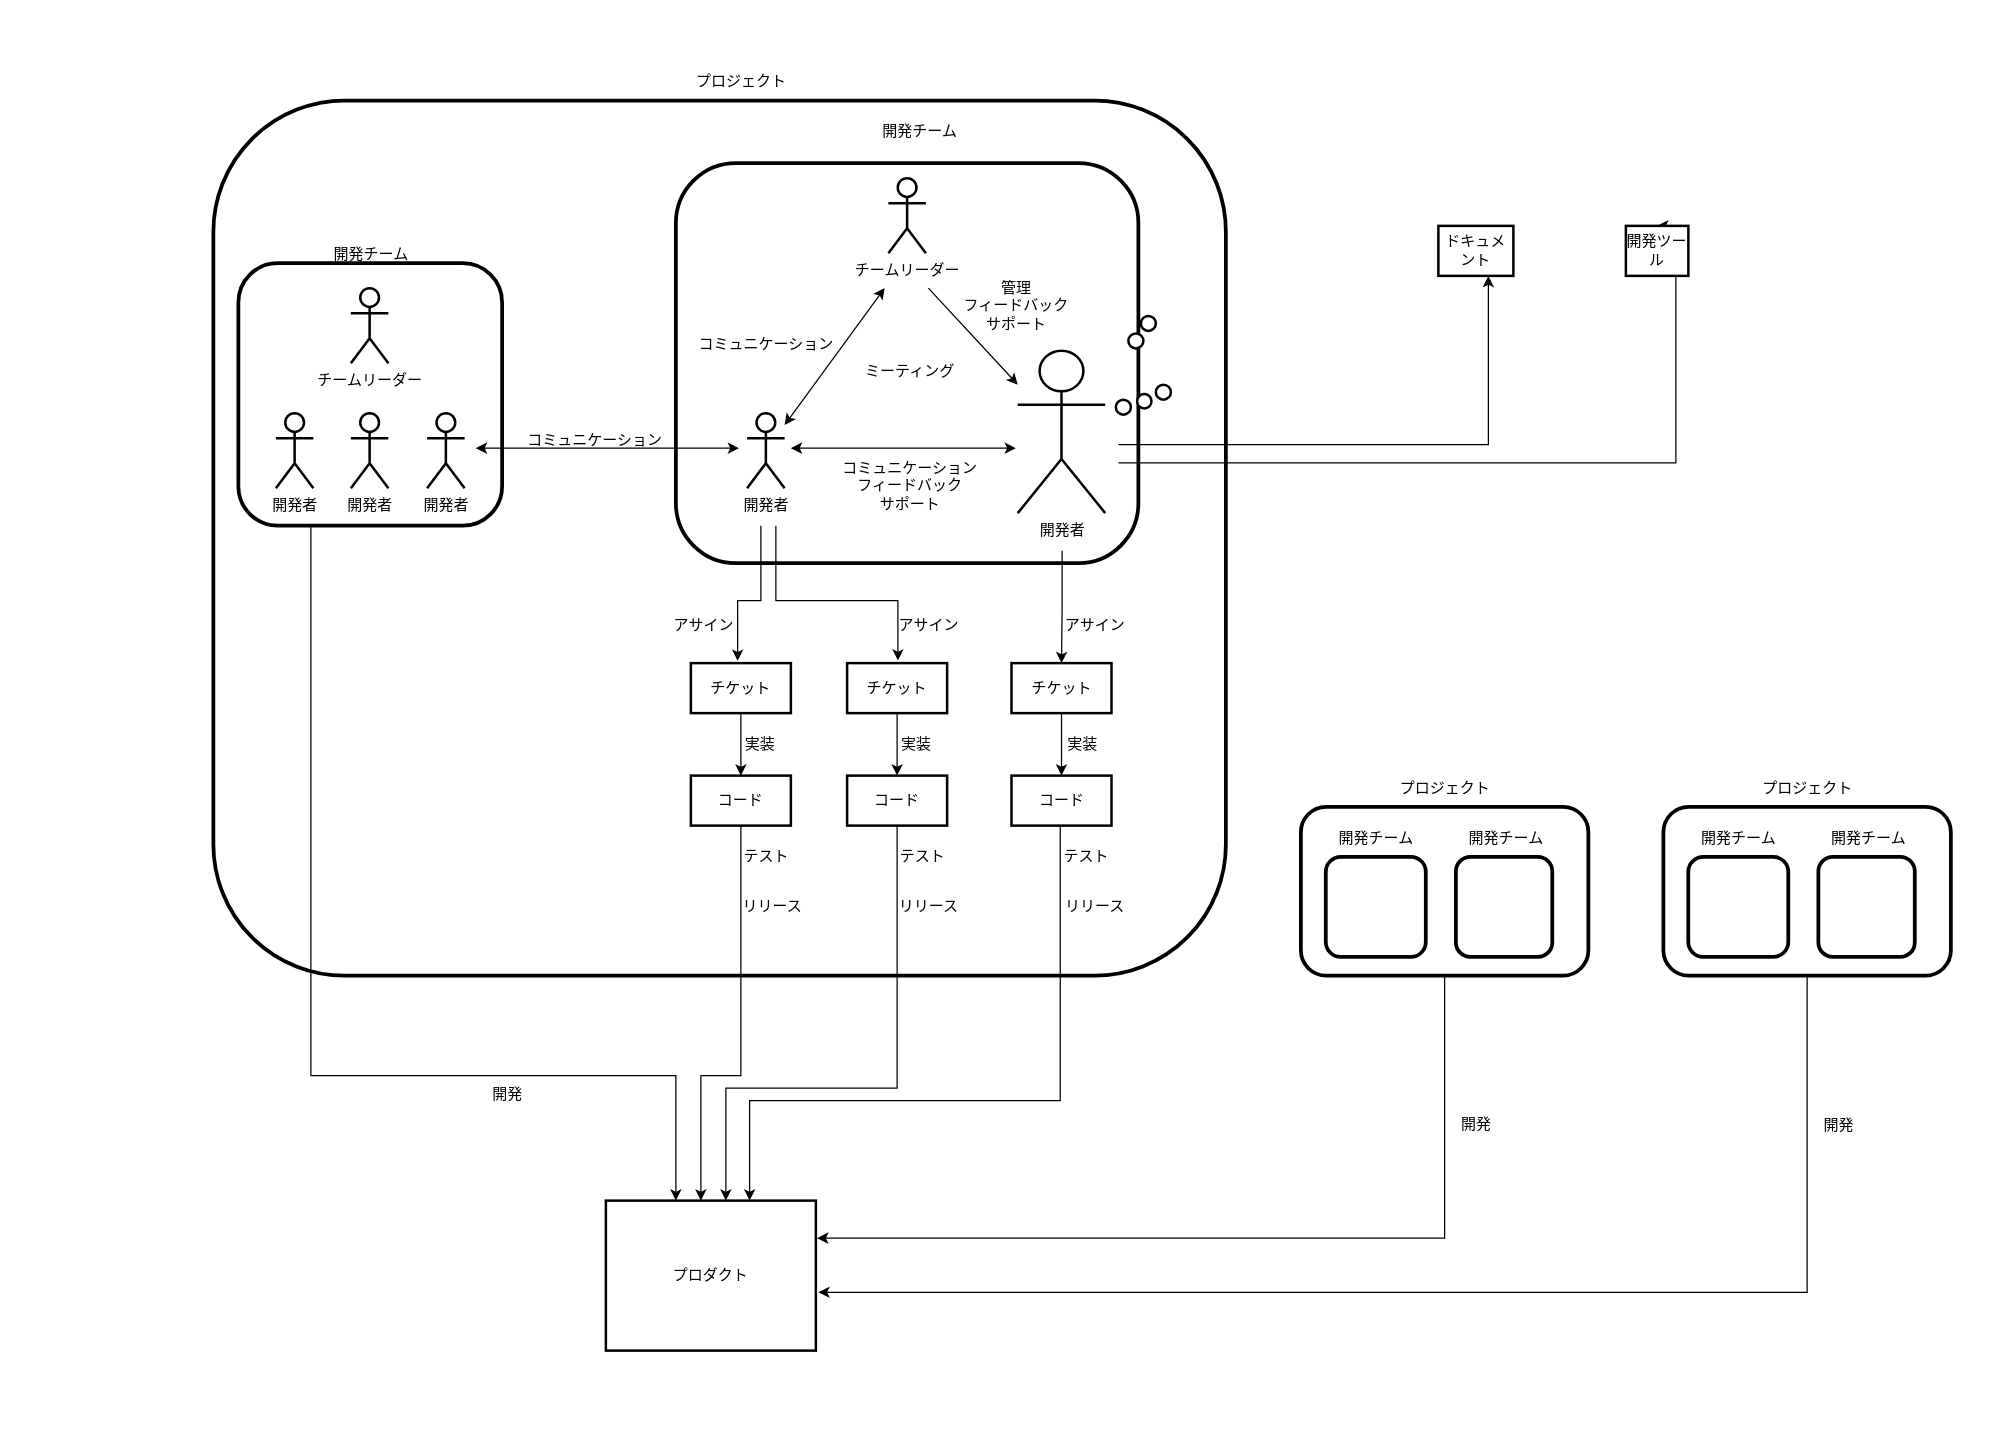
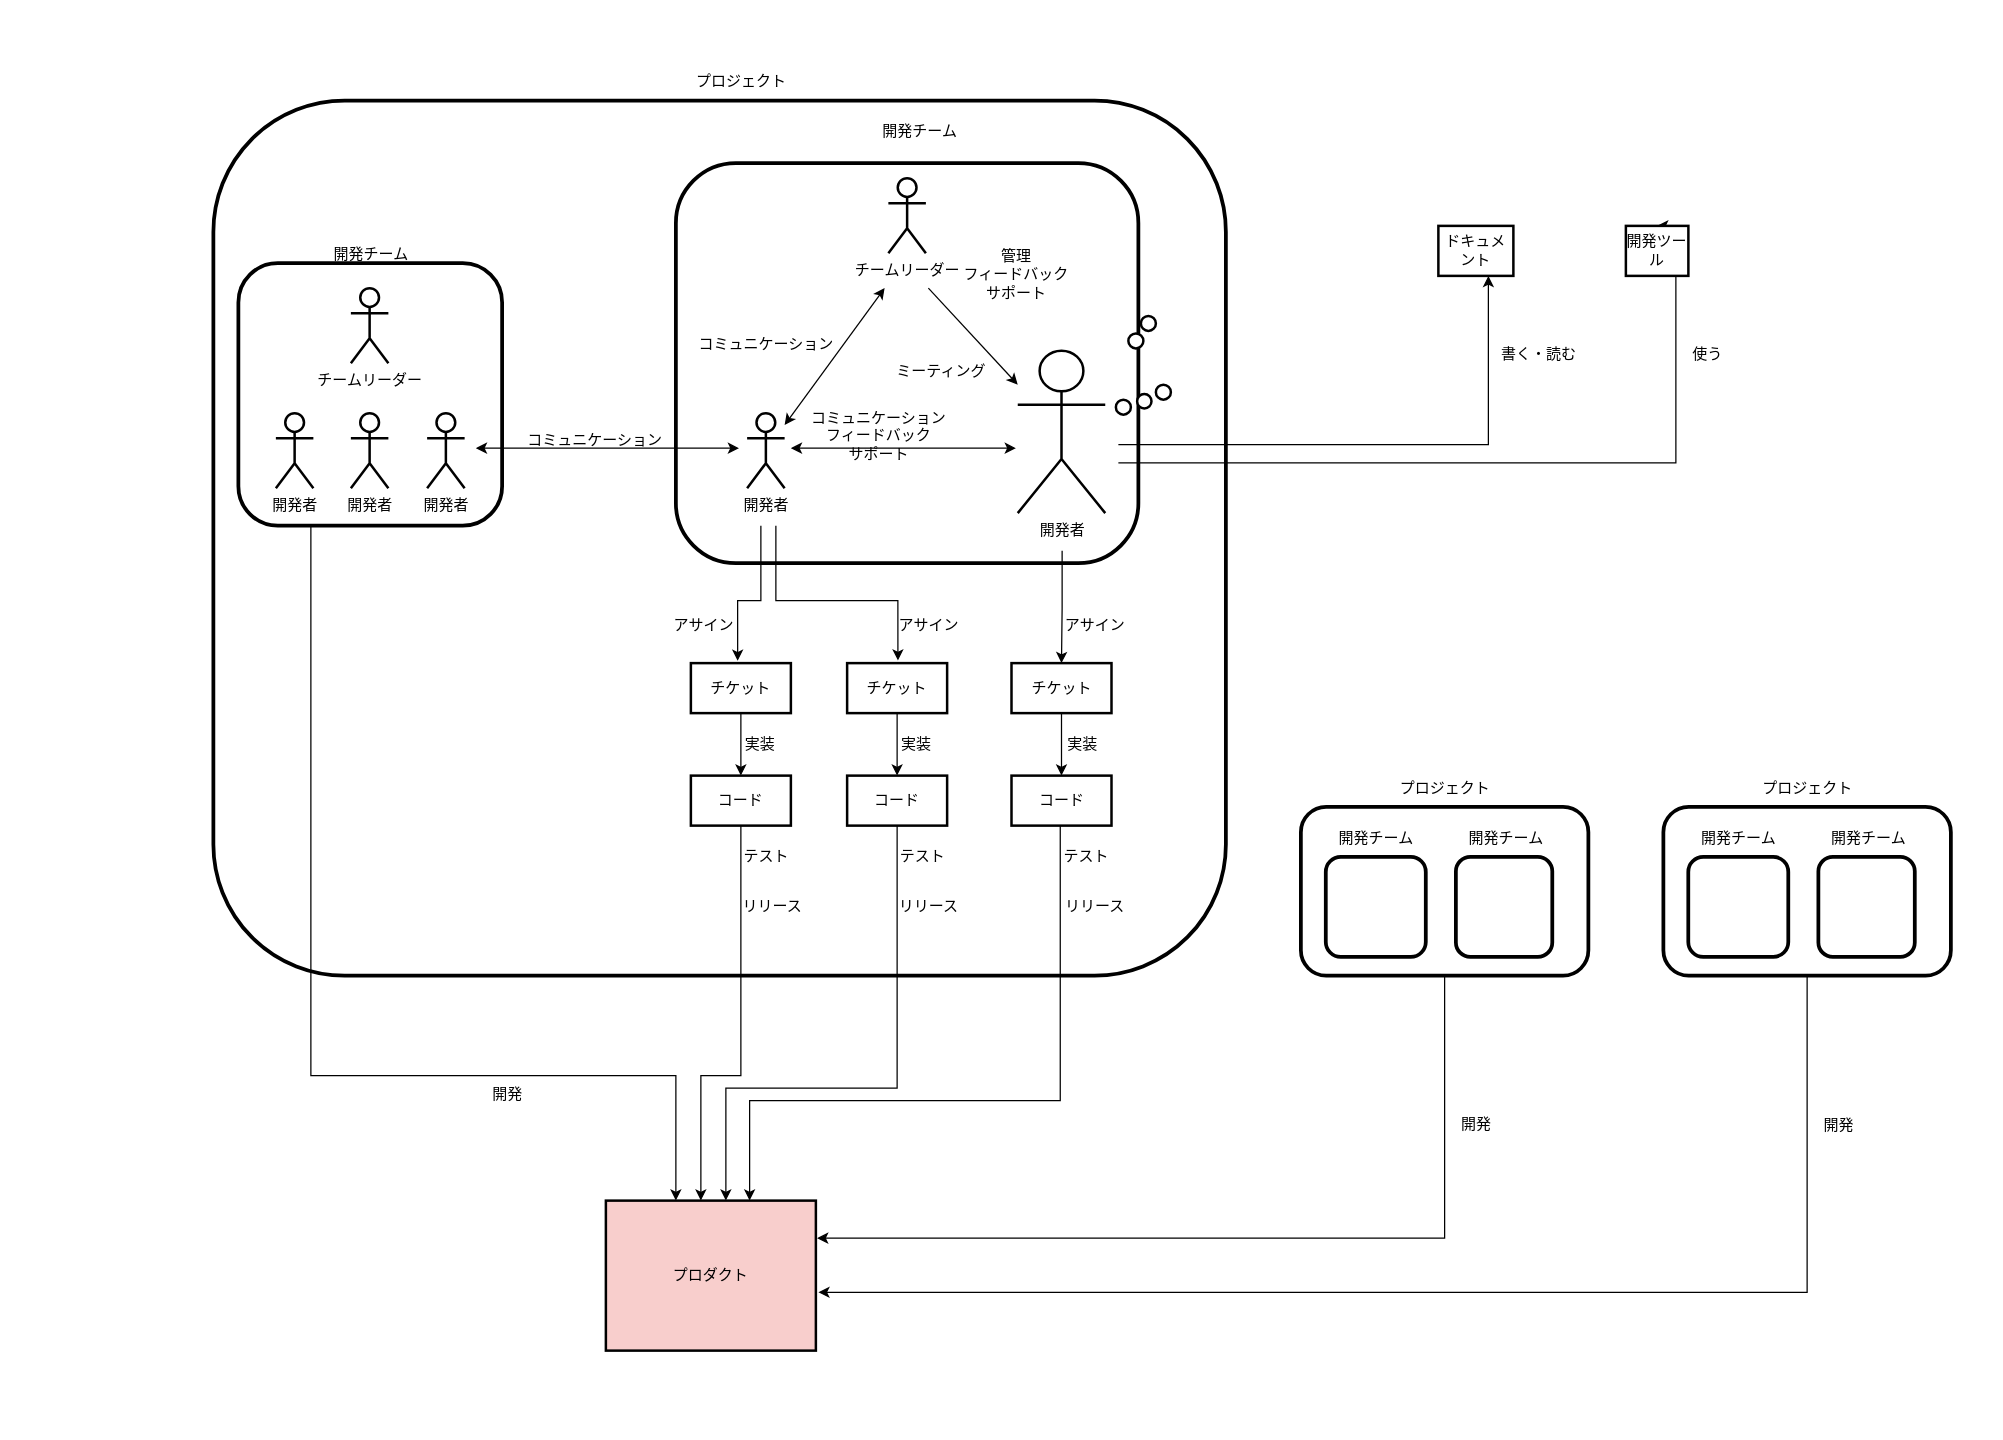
node "管理 フィードバック サポート": moved (1016, 306) -> (1016, 274)
node "書く・読む": added
node "使う": added
node "ミーティング": moved (909, 372) -> (941, 372)
node "コミュニケーション フィードバック サポート": moved (909, 486) -> (878, 436)
node "プロダクト": fillcolor #ffffff -> #f8cecc
